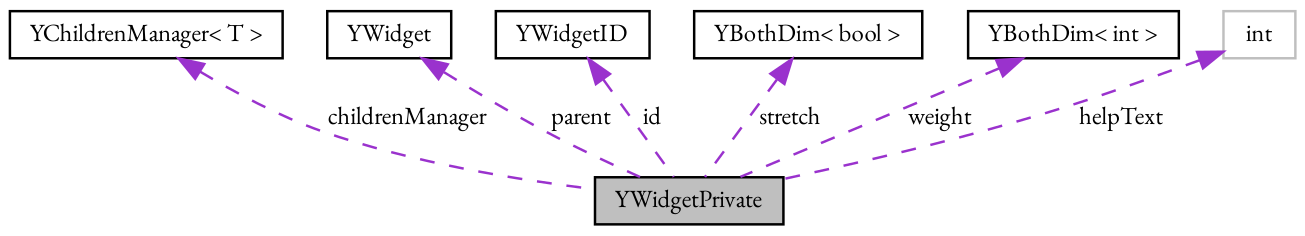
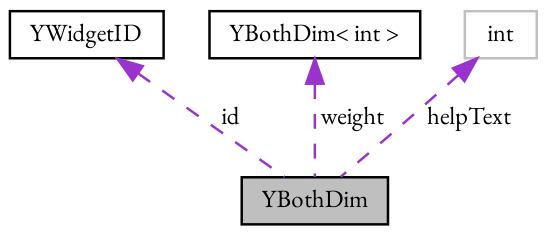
node "YChildrenManager< T >": removed
node "YWidget": removed
node "YBothDim< bool >": removed
node "YWidgetPrivate": label "YWidgetPrivate" -> "YBothDim"
